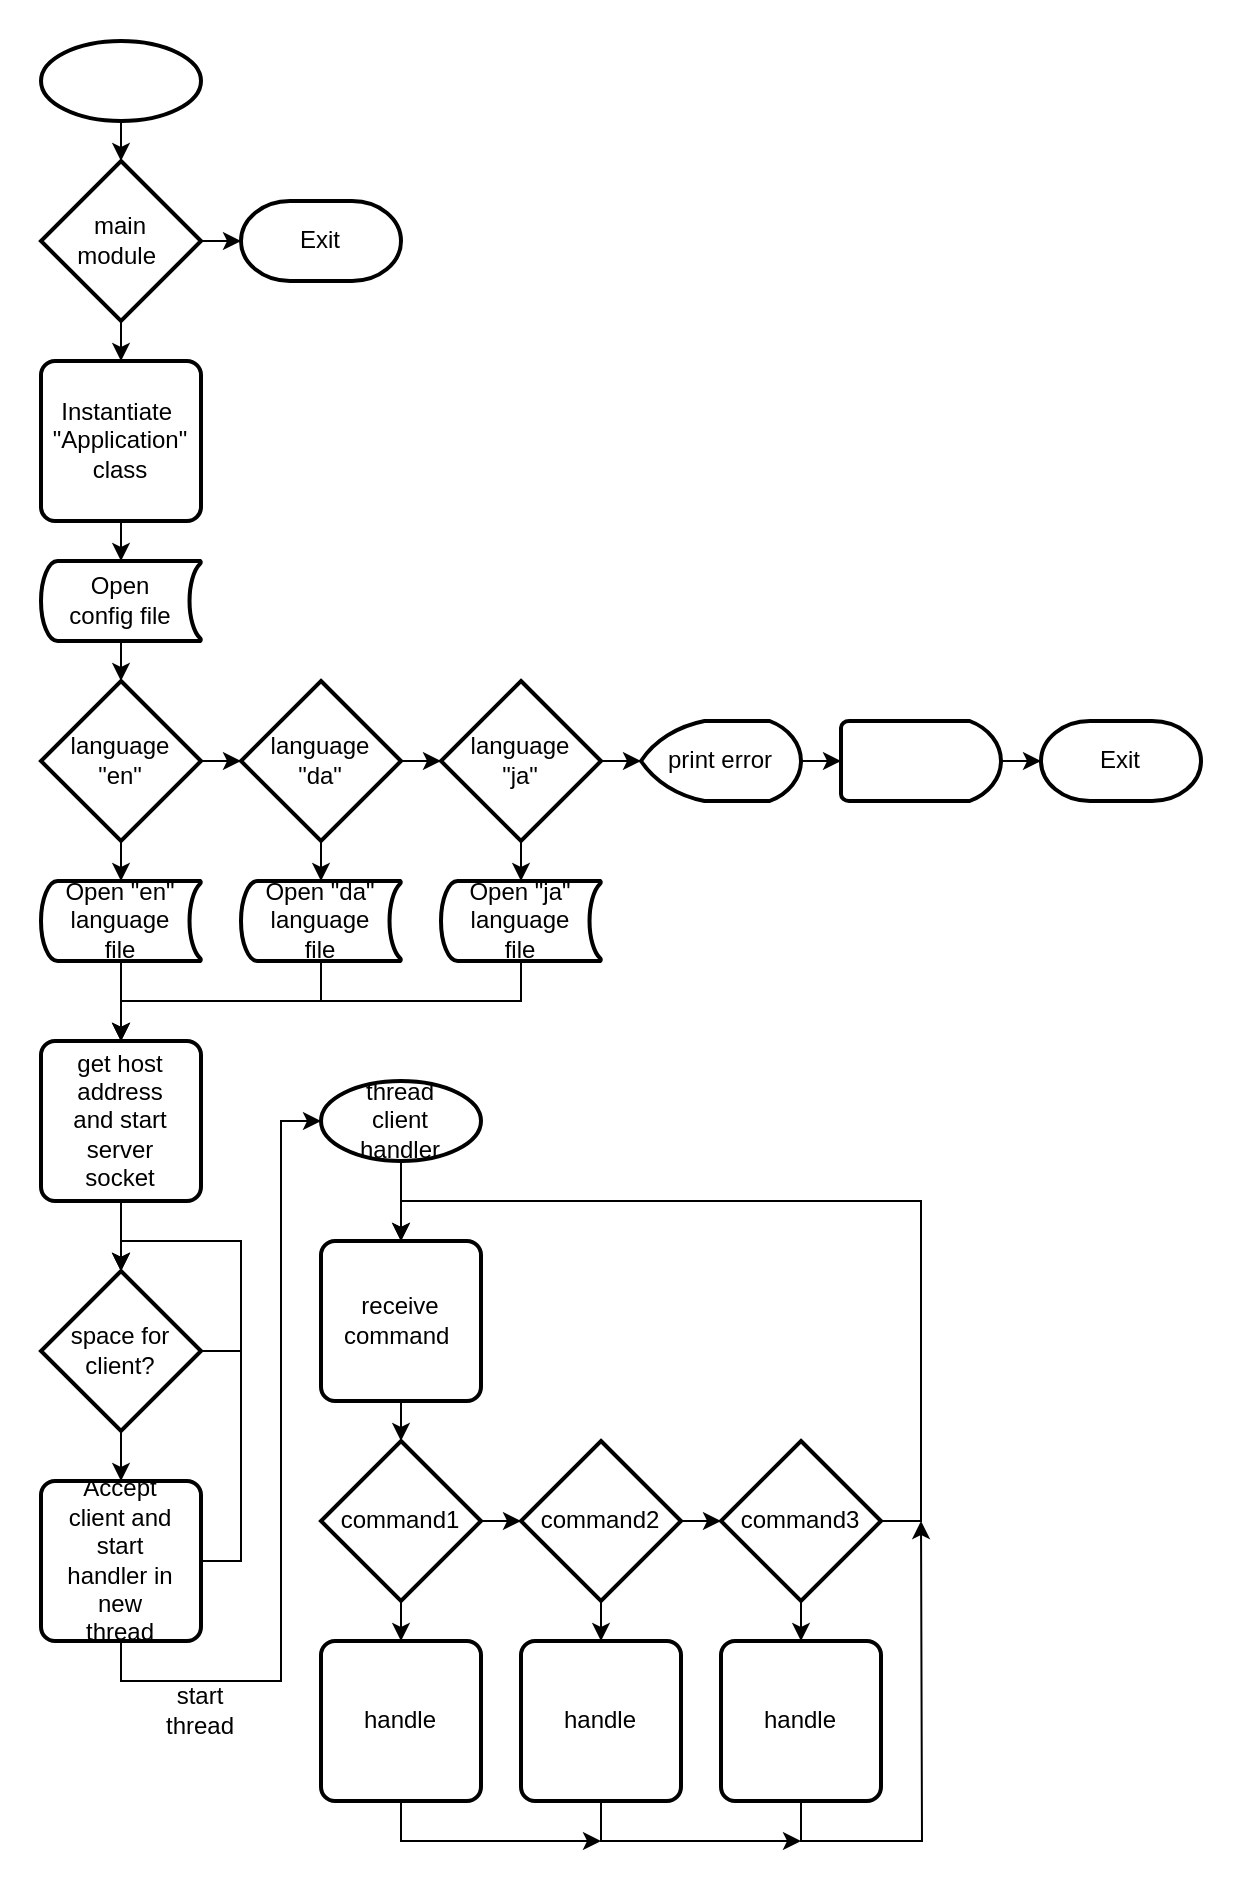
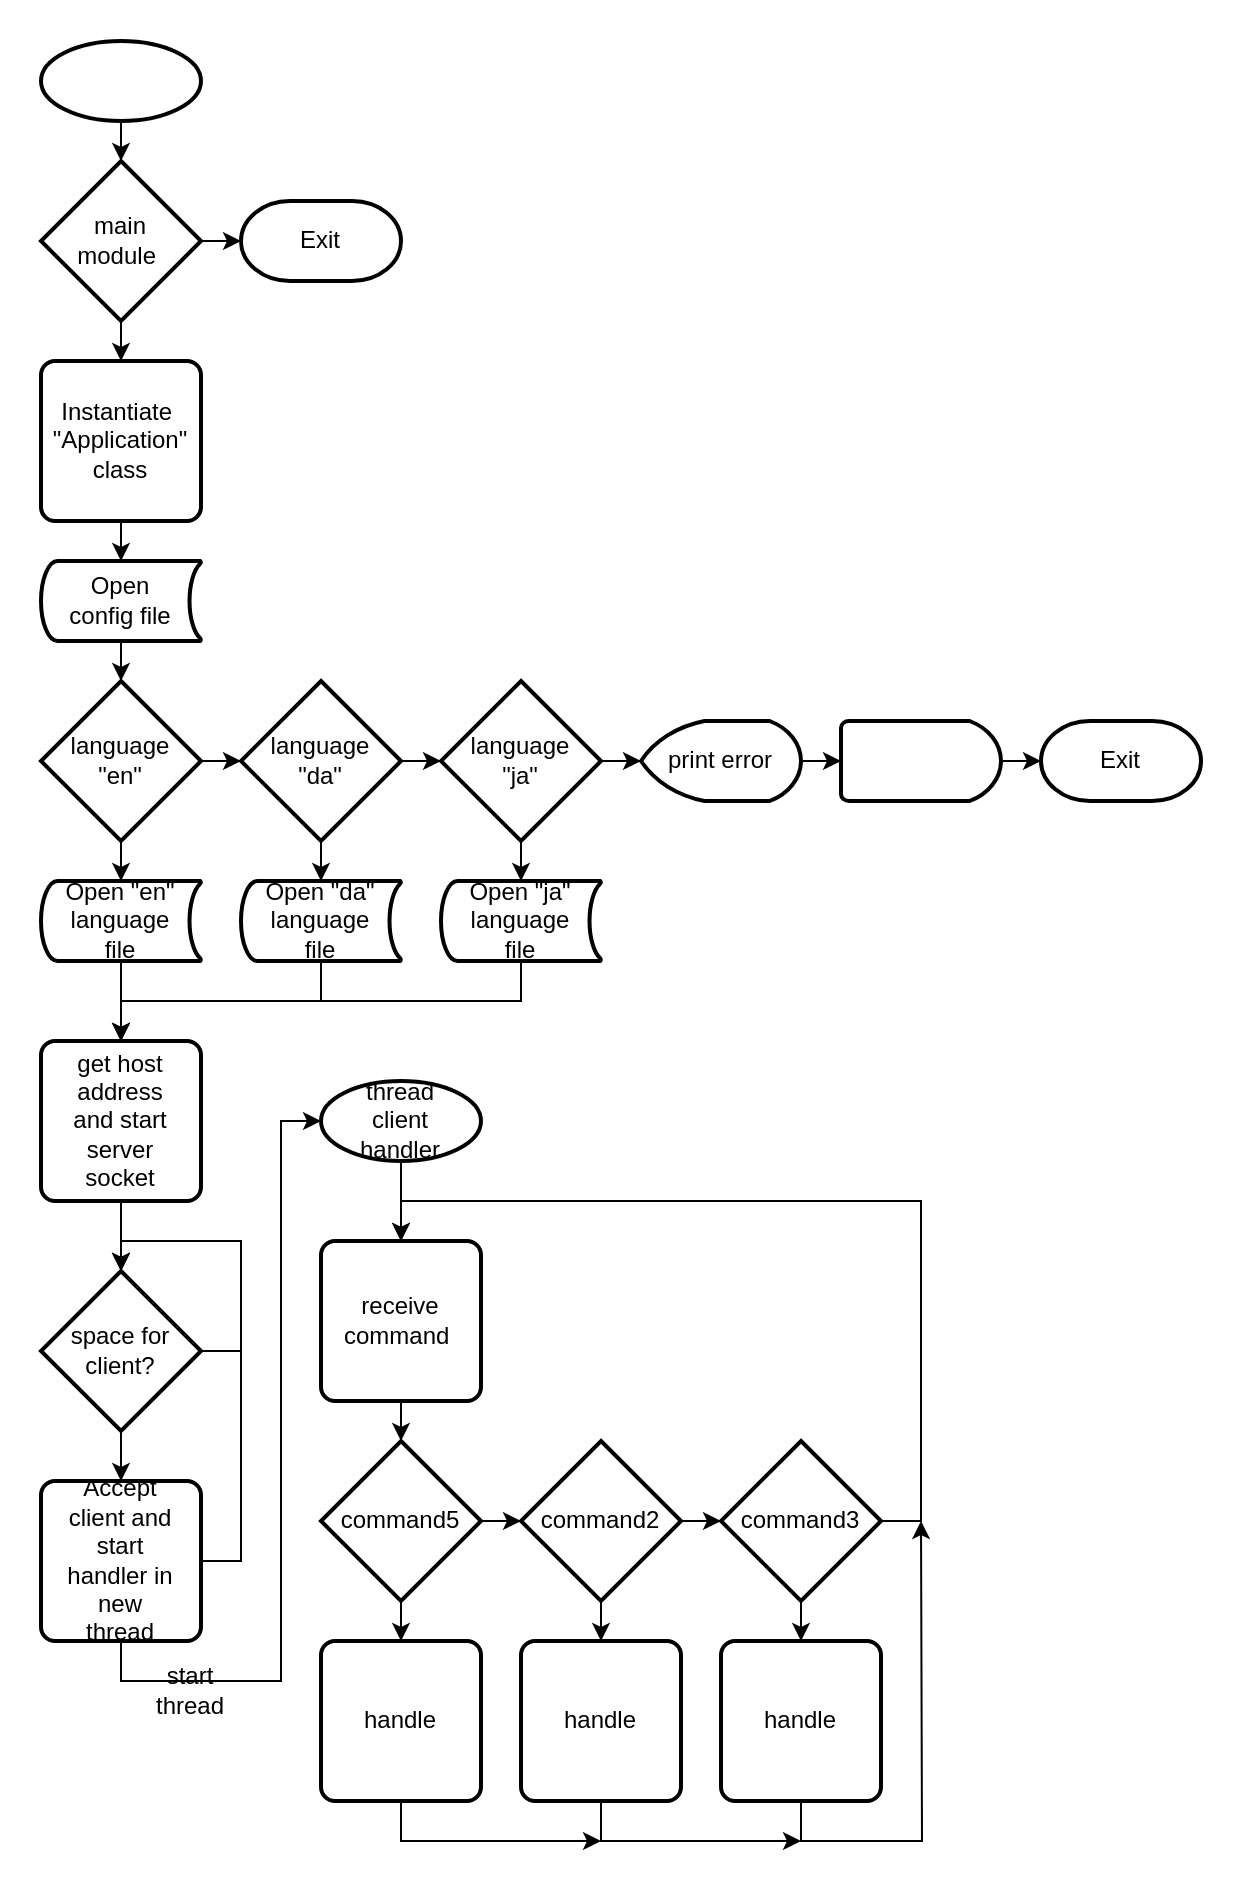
node "command1": label "command1" -> "command5"
node "start thread": moved (201, 1711) -> (191, 1691)
